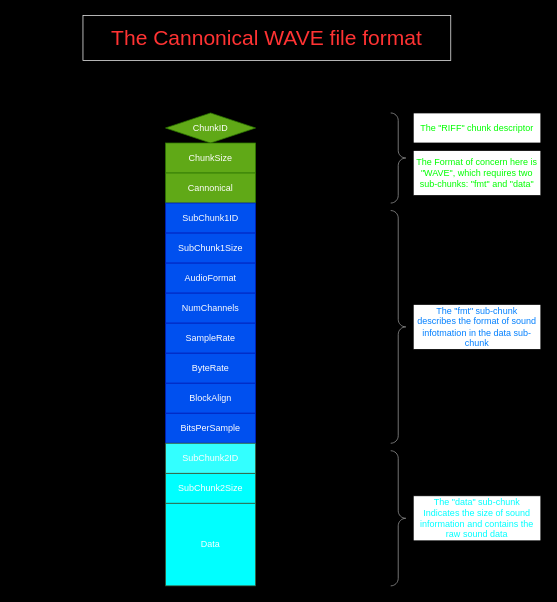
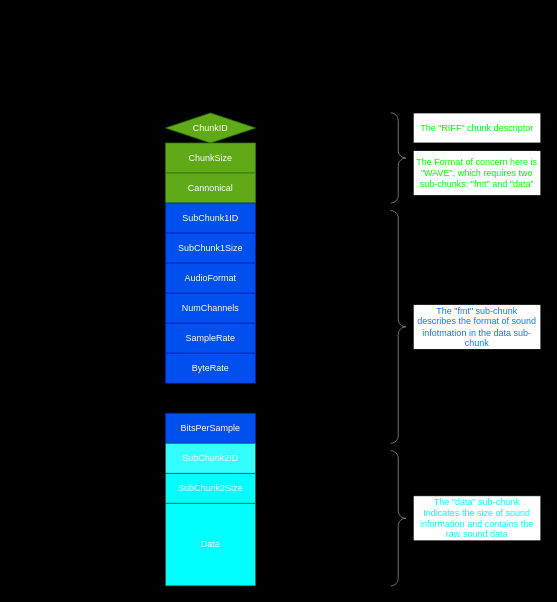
node "The Cannonical WAVE file format": removed
node "BlockAlign": removed
